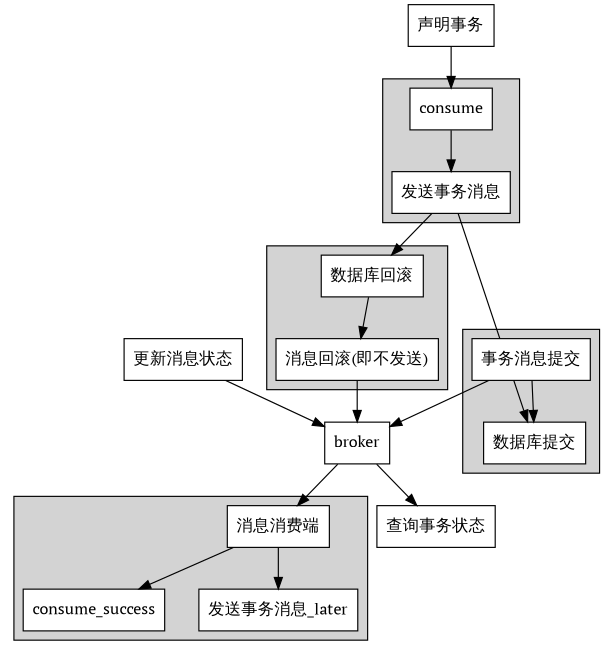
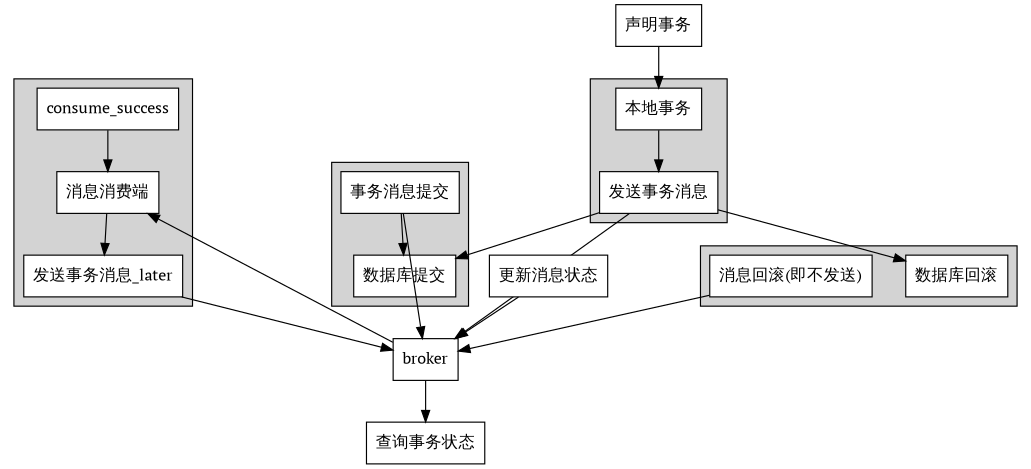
node "consume": label "consume" -> "本地事务"
edge "发送事务消息" -> "broker": added
edge "数据库回滚" -> "消息回滚(即不发送)": removed
edge "发送事务消息_later" -> "broker": added
edge "消息消费端" -> "consume_success": reversed
